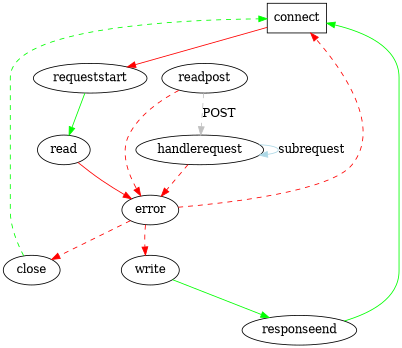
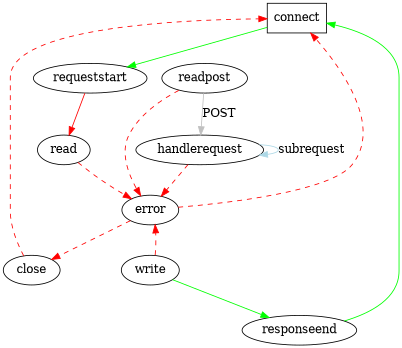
edge "connect" -> "requeststart": color red -> green
edge "close" -> "connect": color green -> red
edge "requeststart" -> "read": color green -> red
edge "readpost" -> "handlerequest": style dashed -> solid
edge "read" -> "error": style solid -> dashed
edge "error" -> "write": reversed
